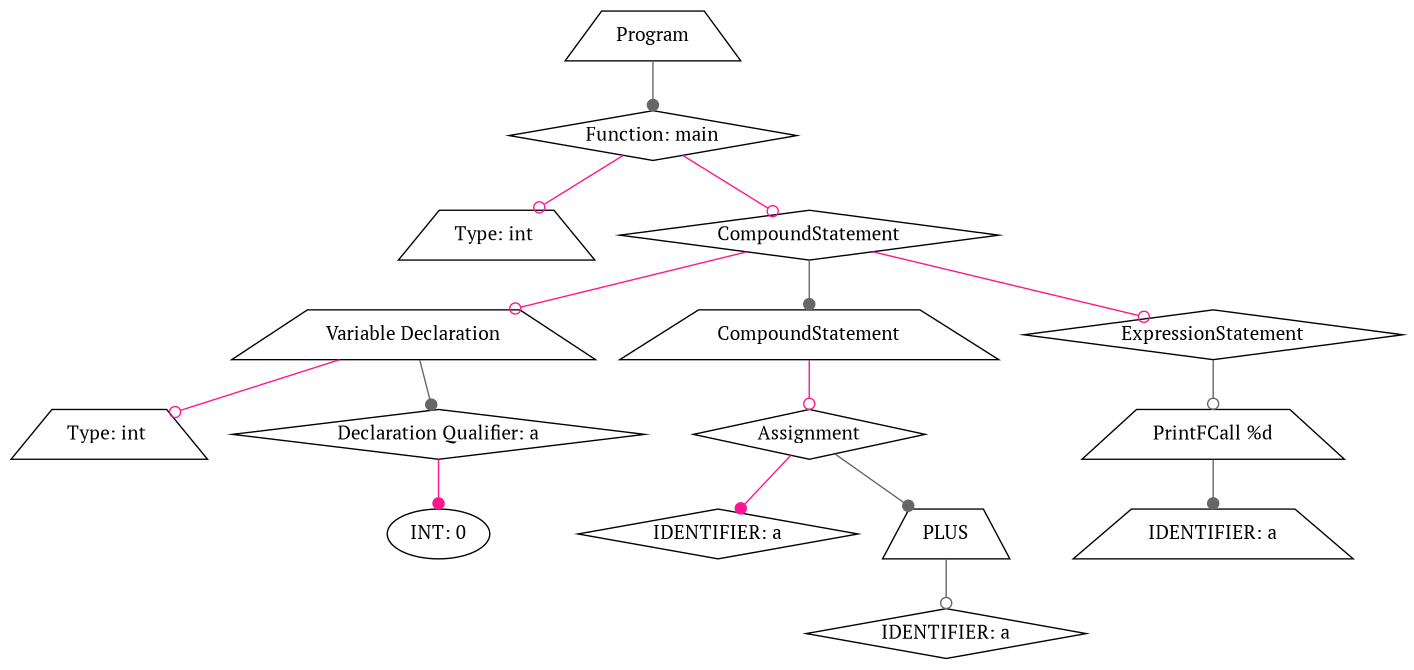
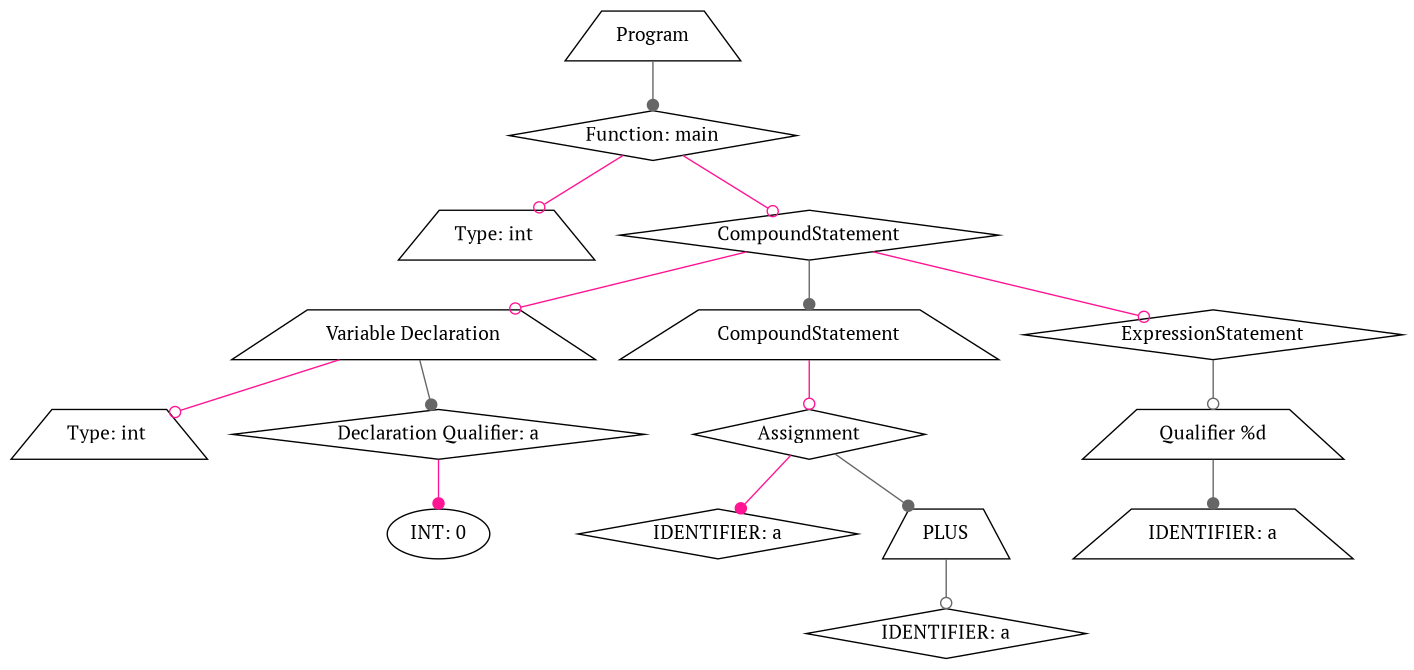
node "PrintFCall %d": label "PrintFCall %d" -> "Qualifier %d"
